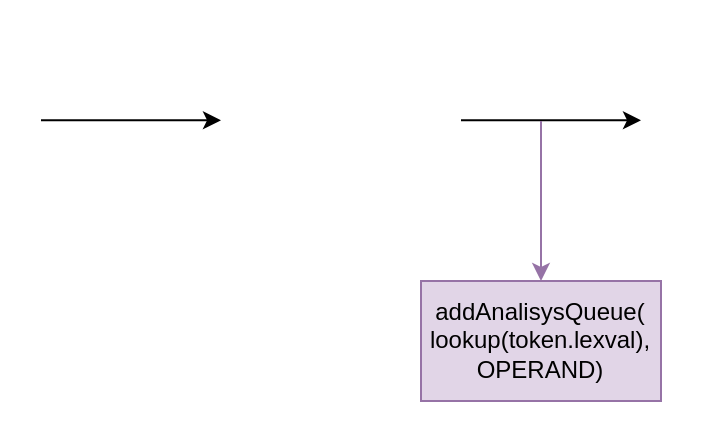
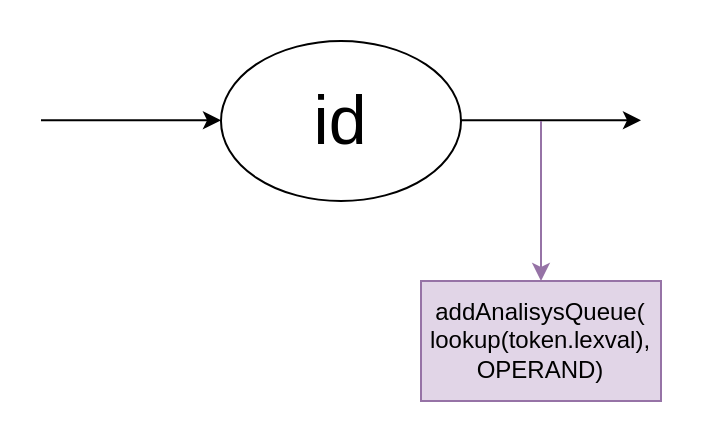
node "id": added
